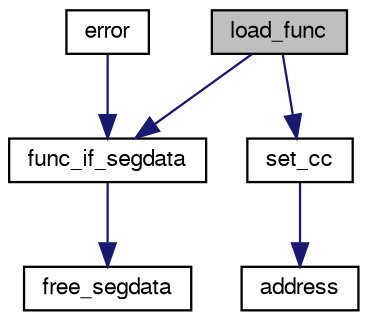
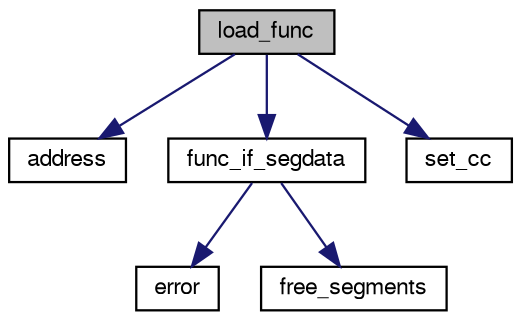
edge "error" -> "func_if_segdata": reversed
edge "set_cc" -> "address": now "load_func" -> "address"
node "free_segdata": label "free_segdata" -> "free_segments"
